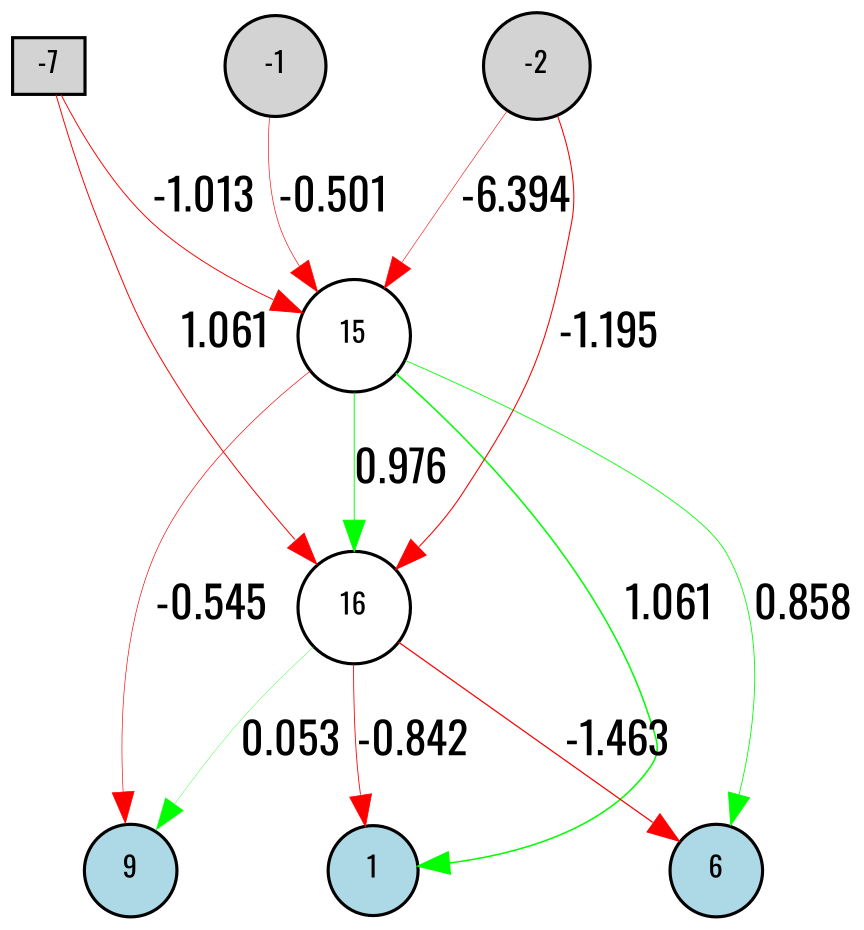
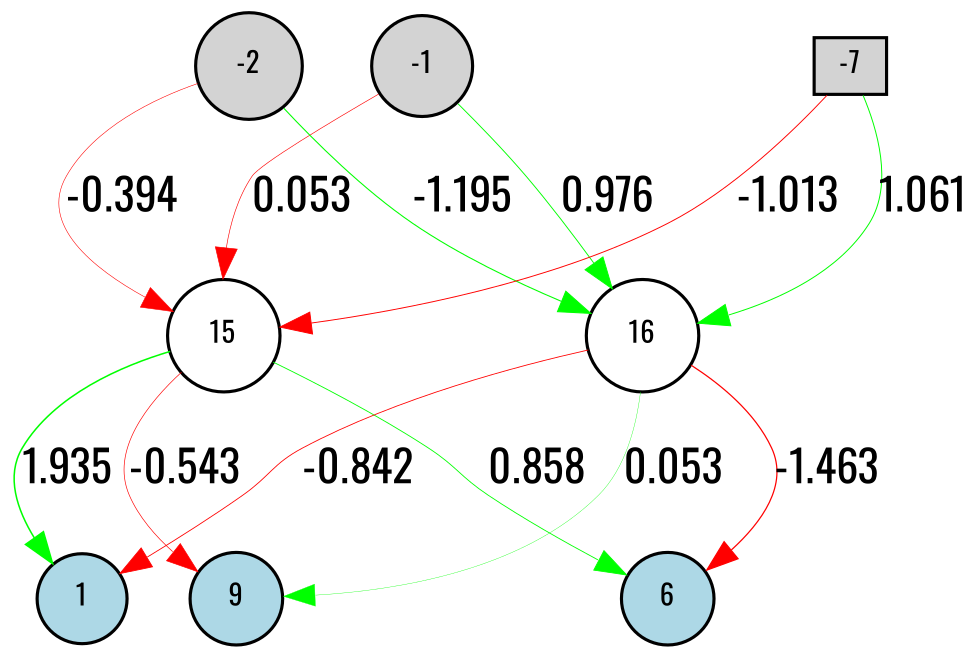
edge "-1" -> "15": label "-0.501" -> "0.053"
edge "-2" -> "15": label "-6.394" -> "-0.394"
edge "-7" -> "16": color red -> green
edge "-2" -> "16": color red -> green
edge "15" -> "16": now "-1" -> "16"
edge "15" -> "9": label "-0.545" -> "-0.543"
edge "15" -> "1": label "1.061" -> "1.935"
